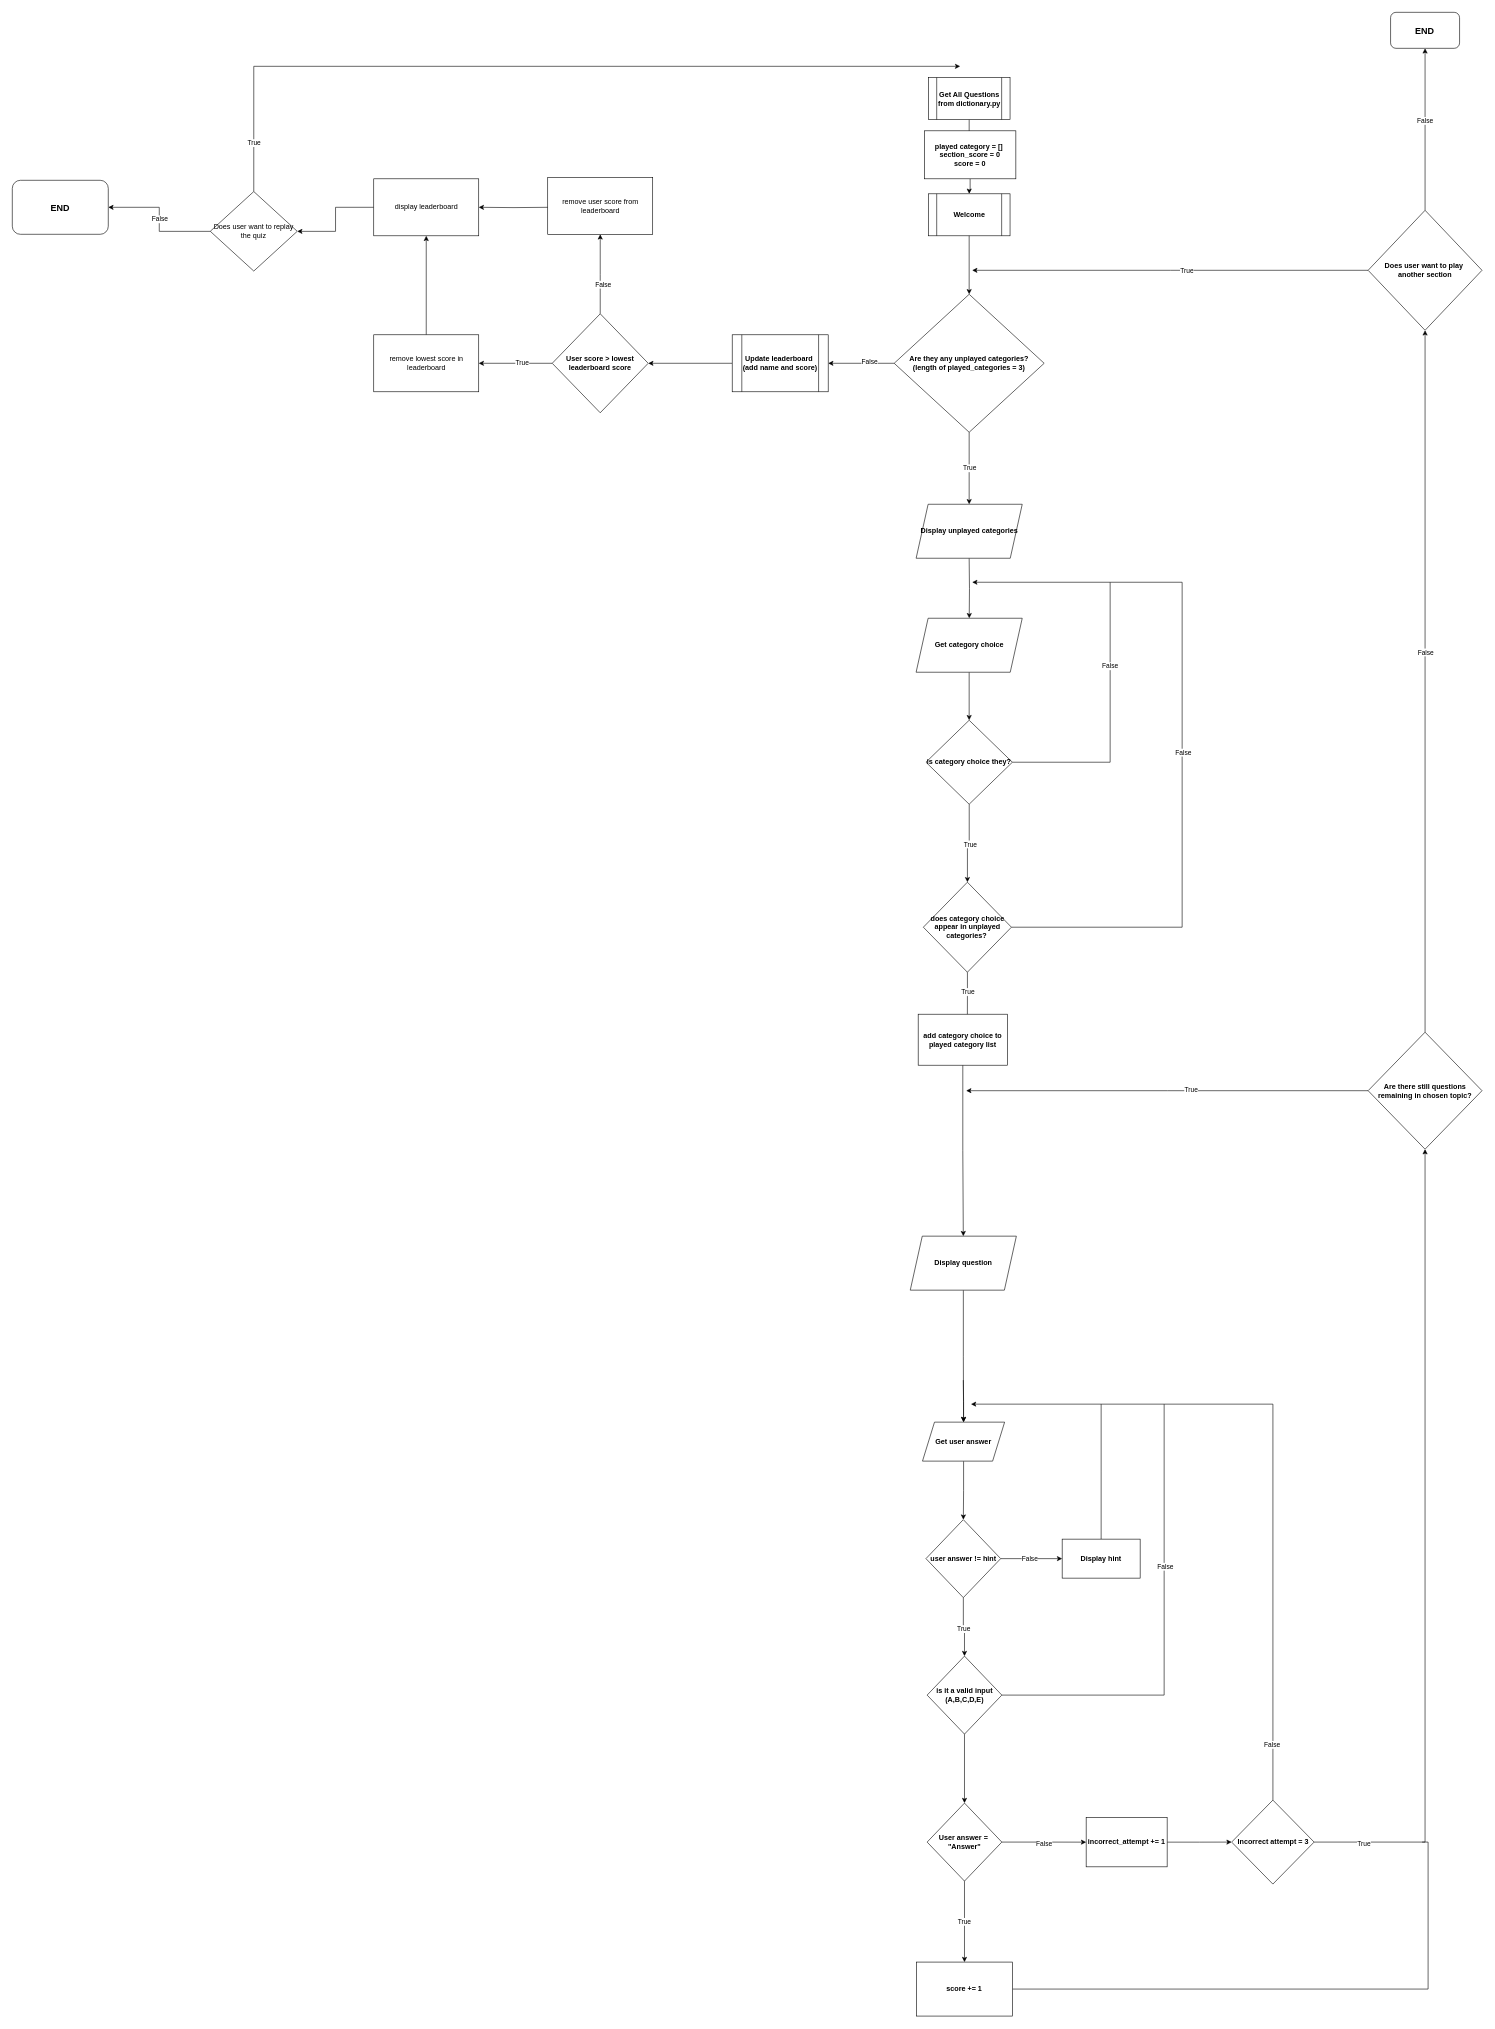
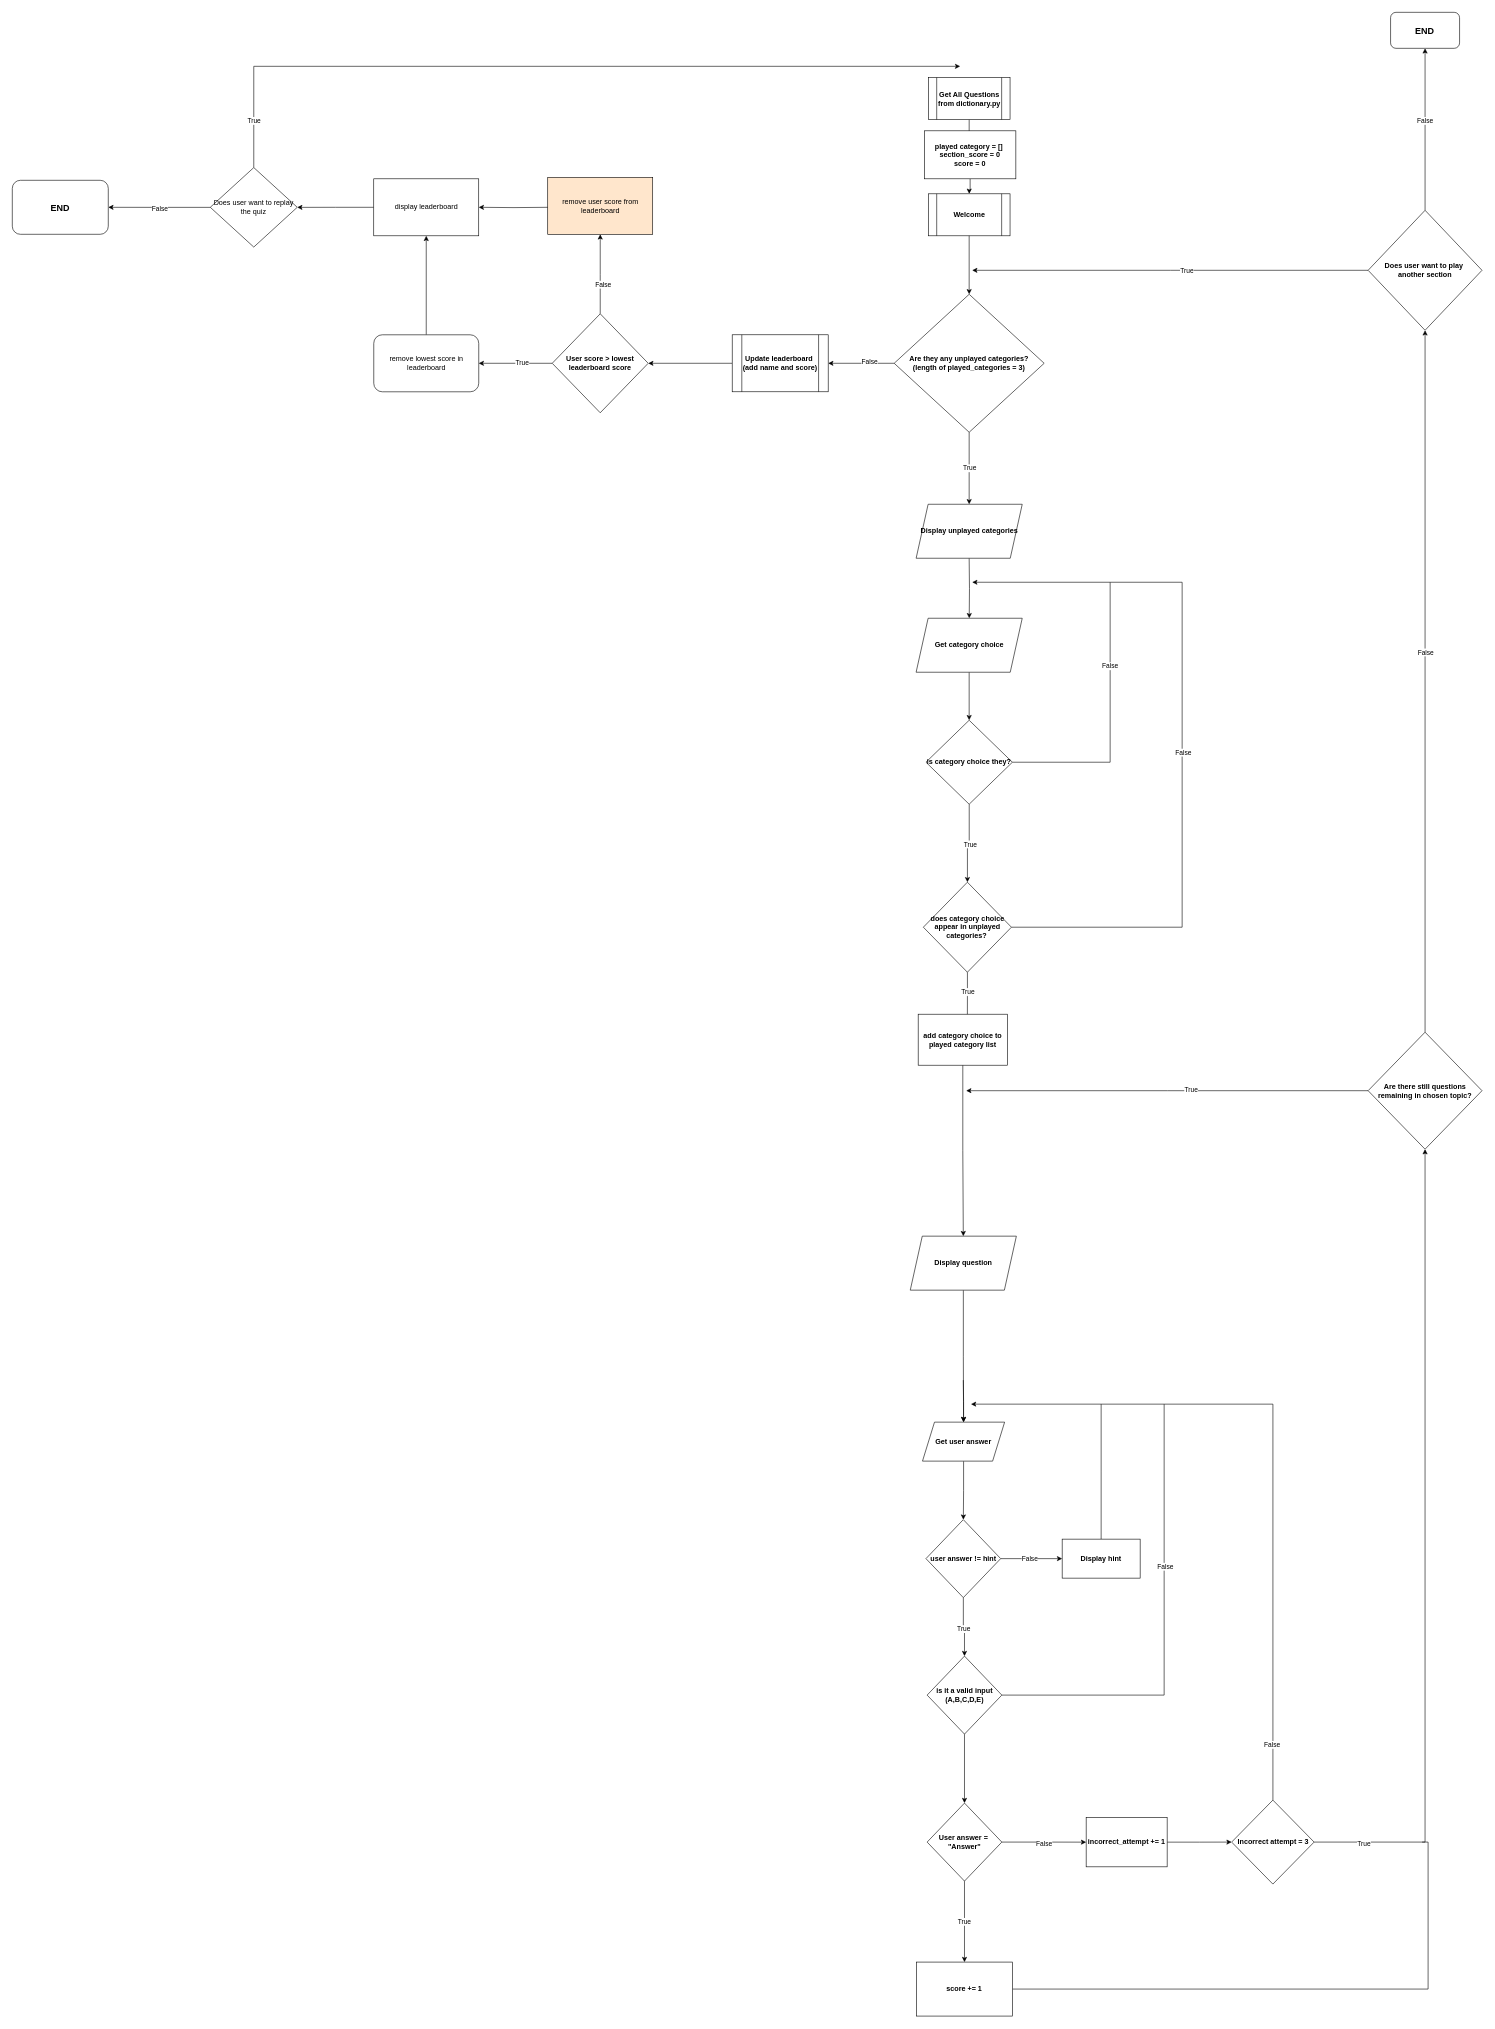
node "remove user score from leaderboard": fillcolor #ffffff -> #ffe6cc
node "Does user want to replay the quiz": moved (254, 231) -> (254, 207)
node "remove lowest score in leaderboard": shape rectangle -> rounded rectangle
